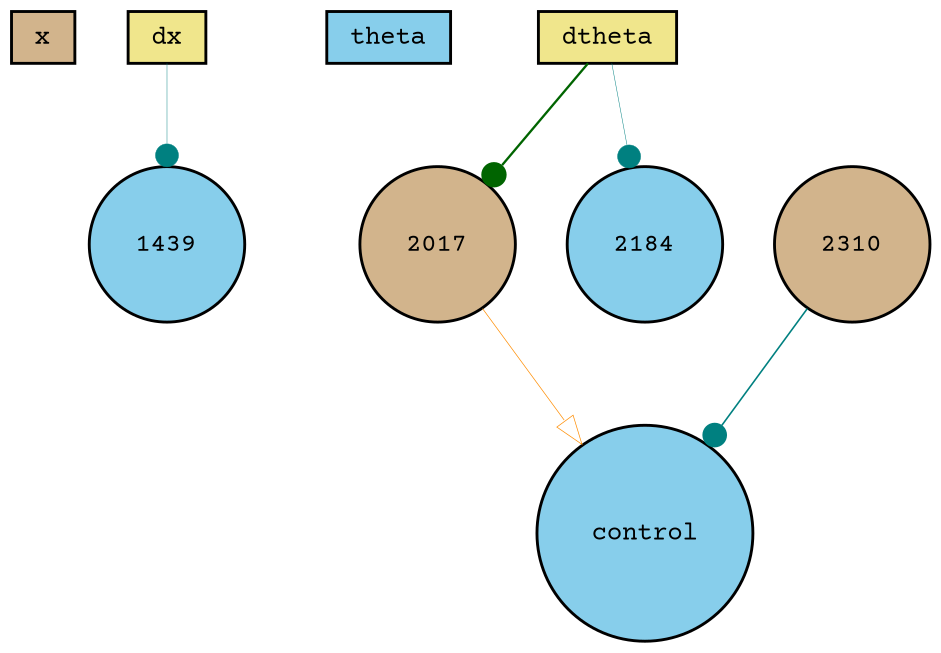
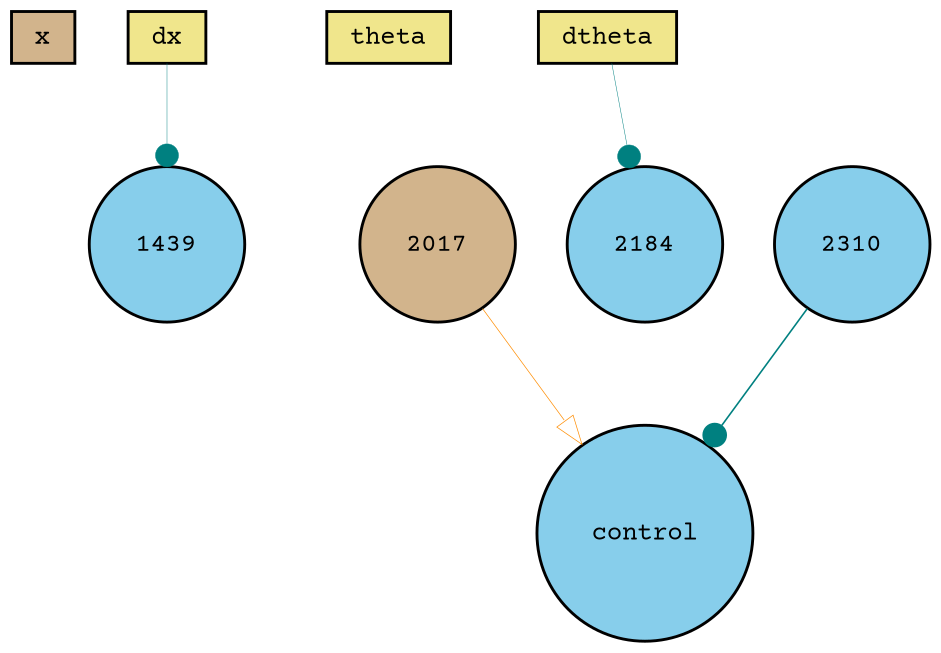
node "theta": fillcolor skyblue -> khaki
edge "dtheta" -> "2017": removed
node "2310": fillcolor tan -> skyblue
